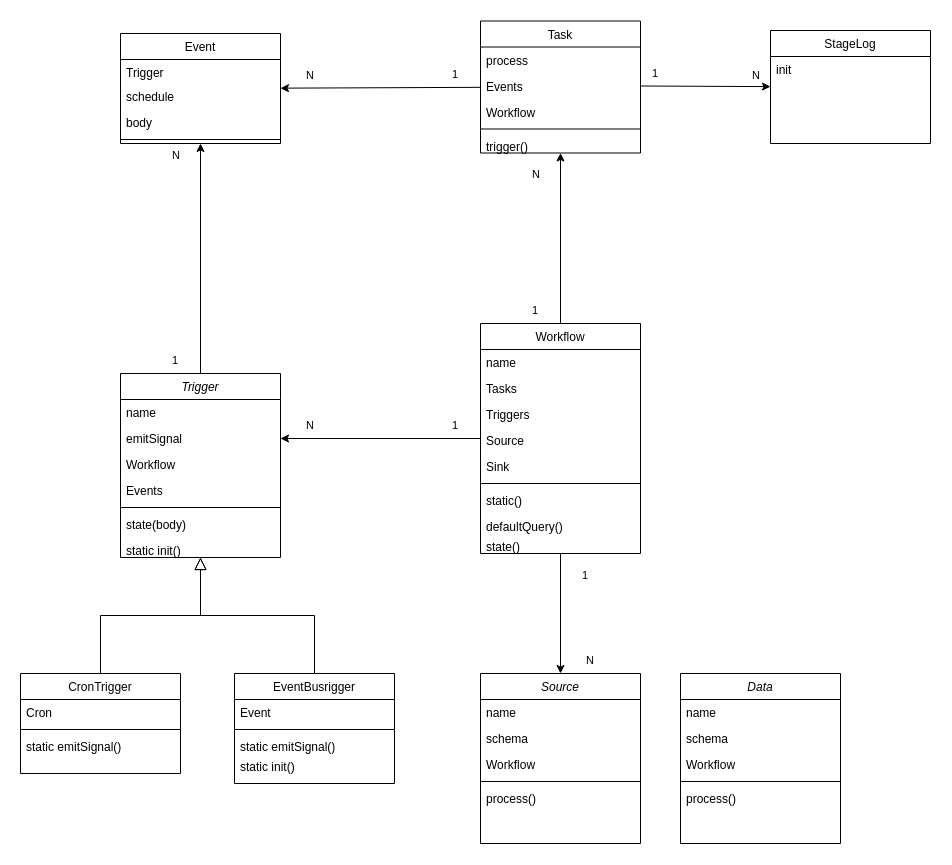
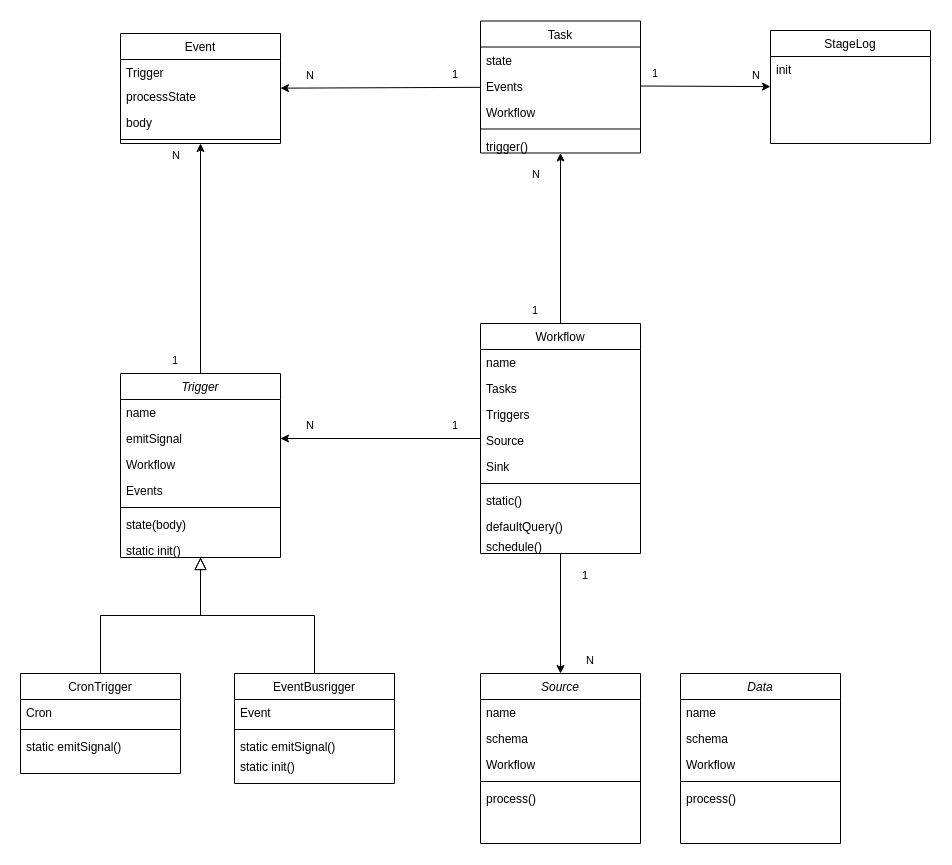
node "process": label "process" -> "state"
node "schedule": label "schedule" -> "processState"
node "state()": label "state()" -> "schedule()"
